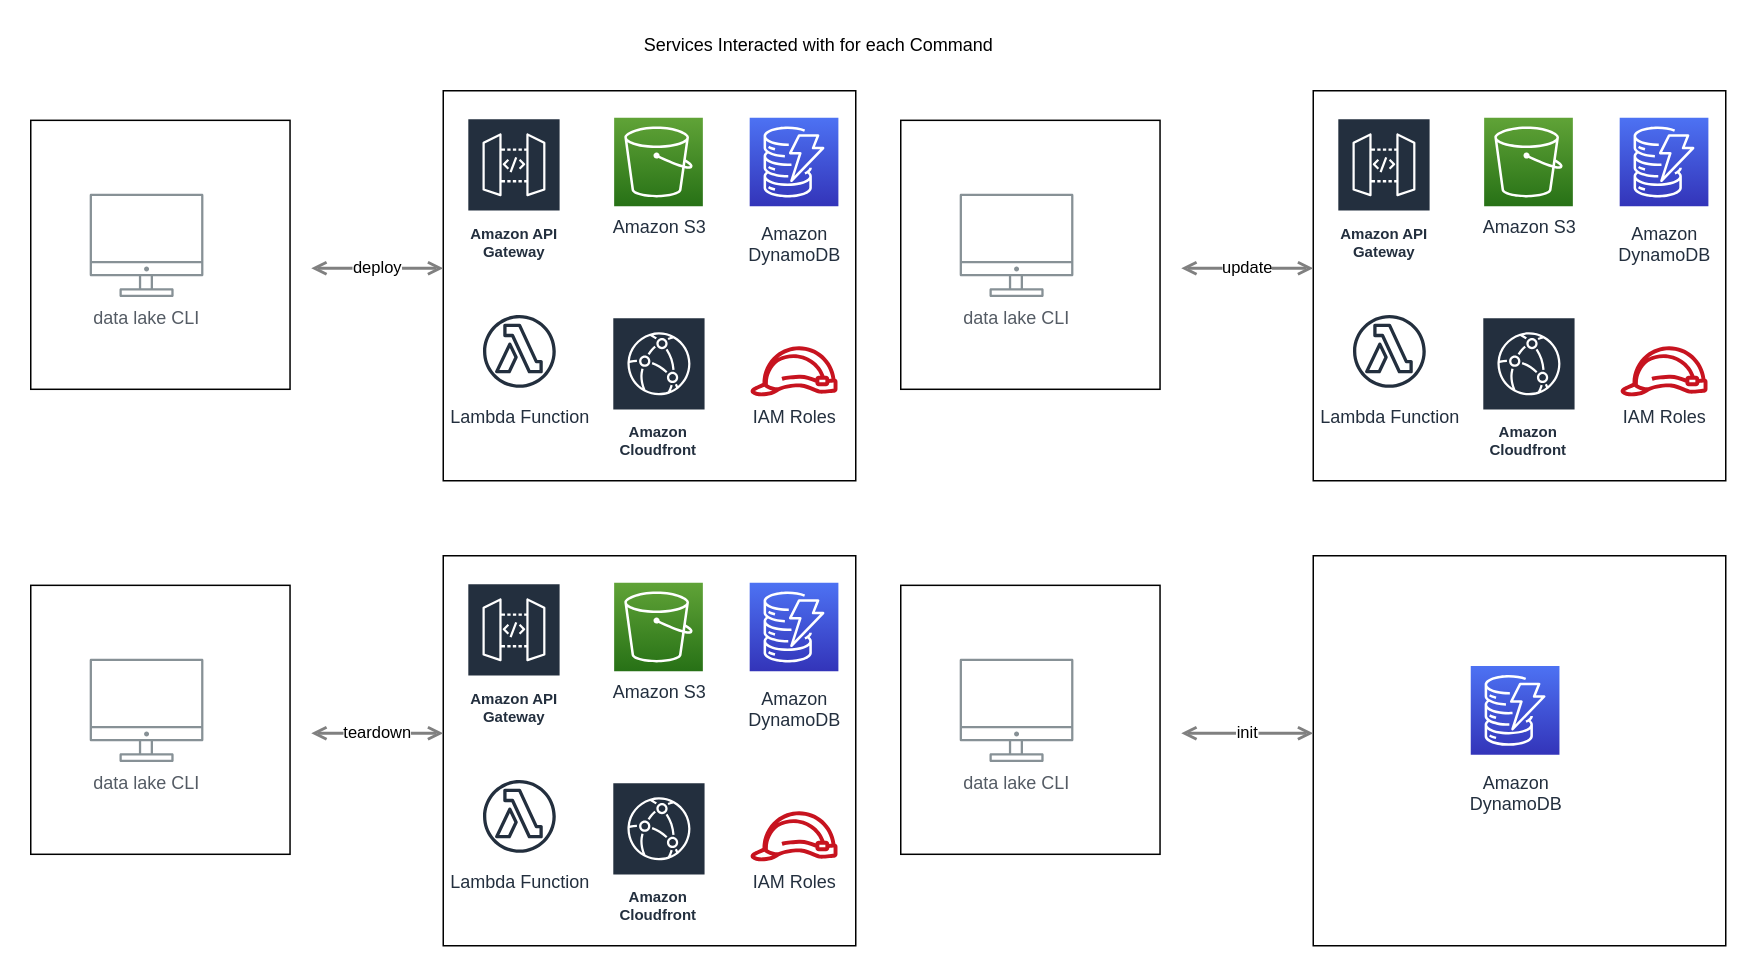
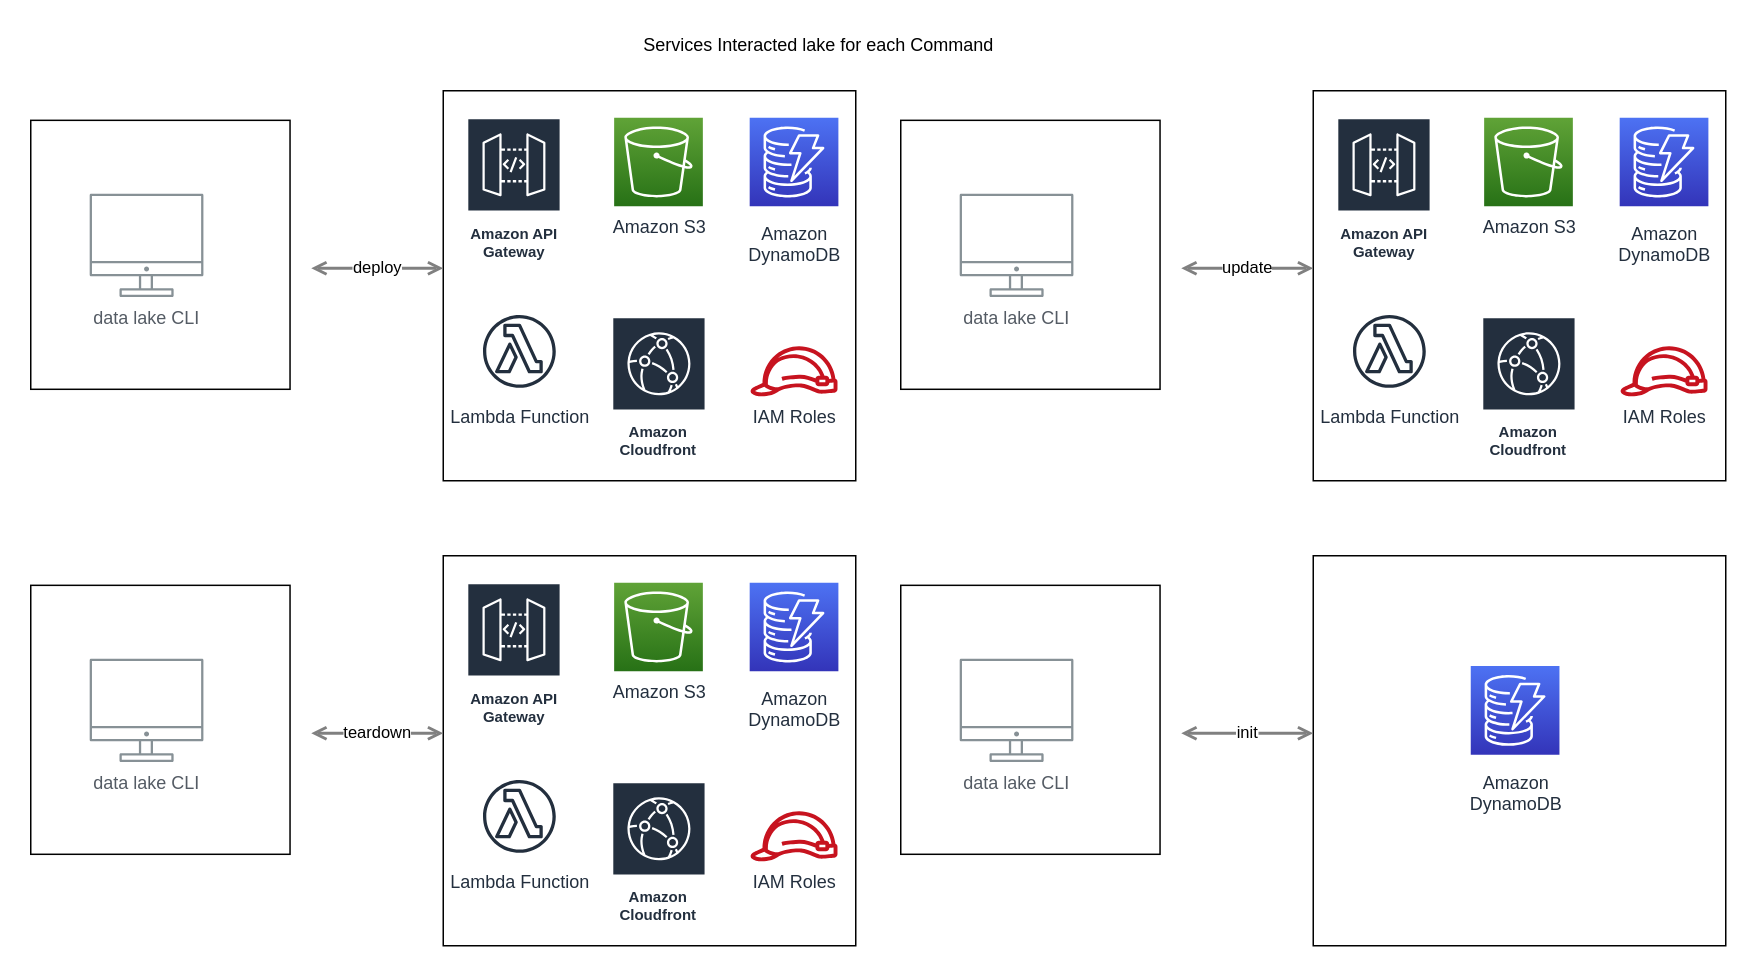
node "Services Interacted with for each Command": label "Services Interacted with for each Command" -> "Services Interacted lake for each Command"
